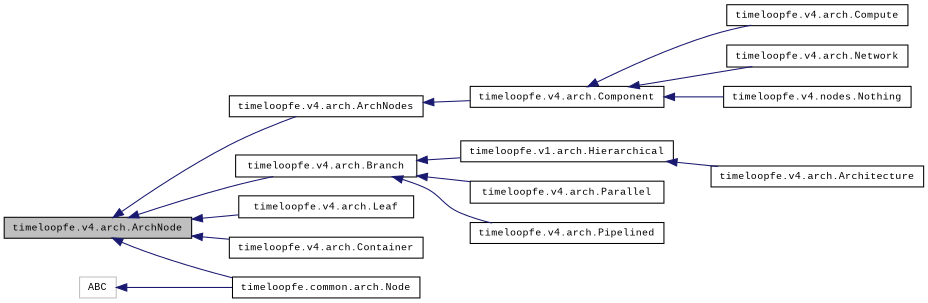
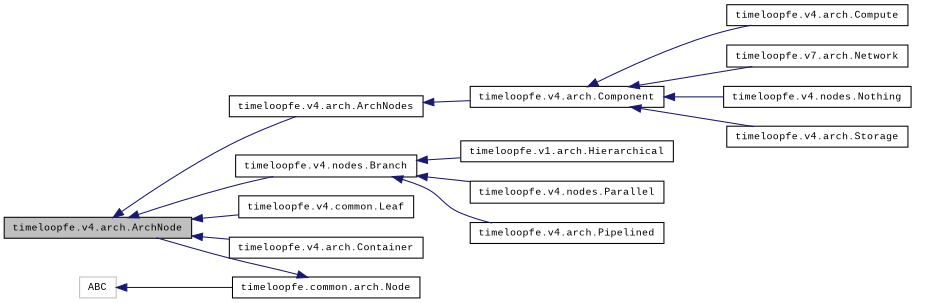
node "timeloopfe.v4.arch.Network": label "timeloopfe.v4.arch.Network" -> "timeloopfe.v7.arch.Network"
node "timeloopfe.v4.arch.Storage": added
node "timeloopfe.v4.arch.Branch": label "timeloopfe.v4.arch.Branch" -> "timeloopfe.v4.nodes.Branch"
node "timeloopfe.v4.arch.Architecture": removed
node "timeloopfe.v4.arch.Parallel": label "timeloopfe.v4.arch.Parallel" -> "timeloopfe.v4.nodes.Parallel"
node "timeloopfe.v4.arch.Leaf": label "timeloopfe.v4.arch.Leaf" -> "timeloopfe.v4.common.Leaf"
edge "timeloopfe.common.arch.Node" -> "timeloopfe.v4.arch.ArchNode": reversed
